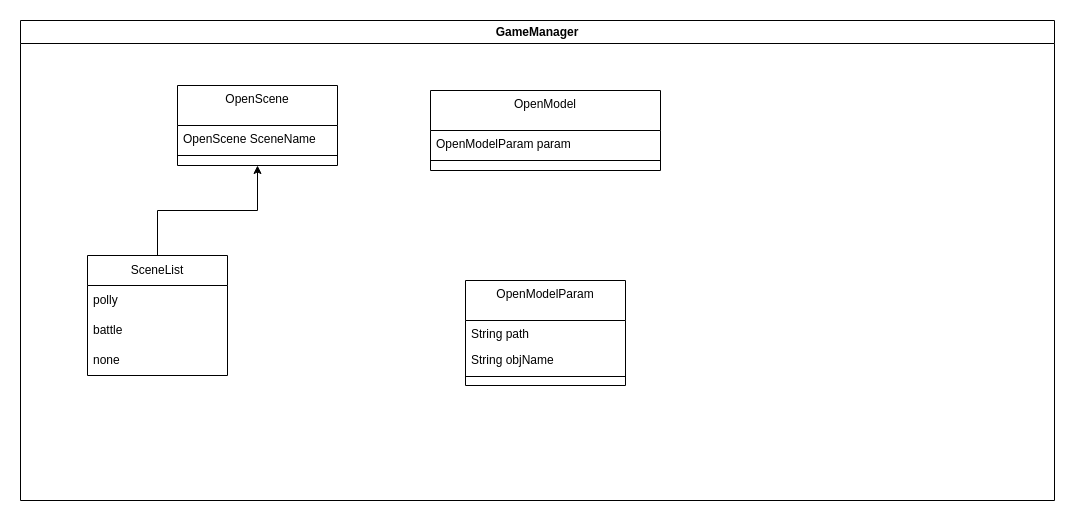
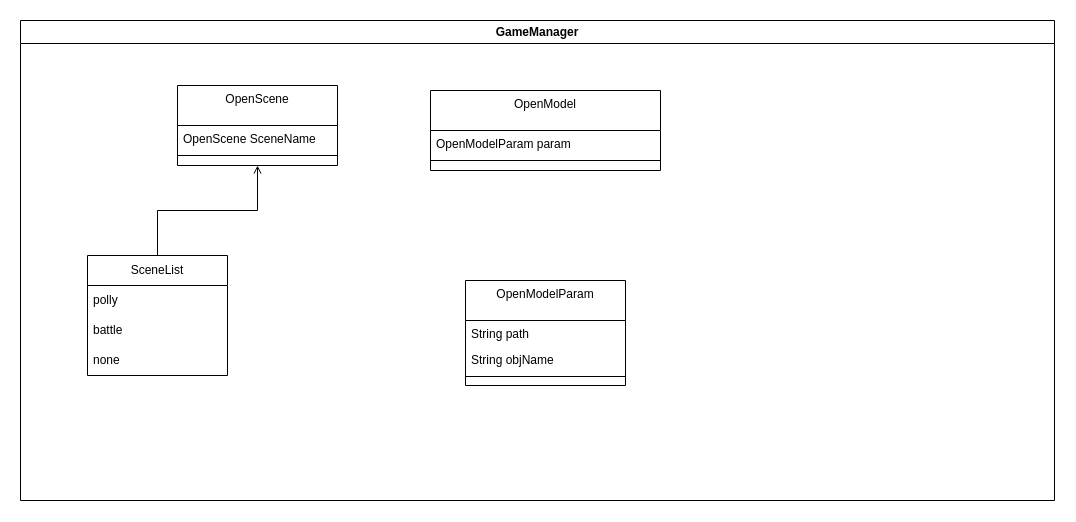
edge "SceneList" -> "OpenScene": arrowhead classic -> open
